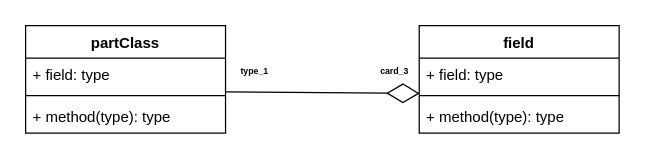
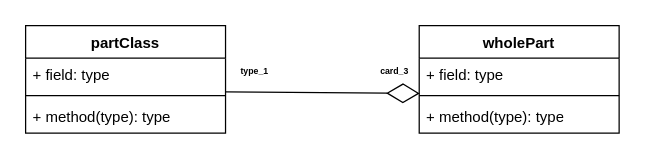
node "field": label "field" -> "wholePart"
